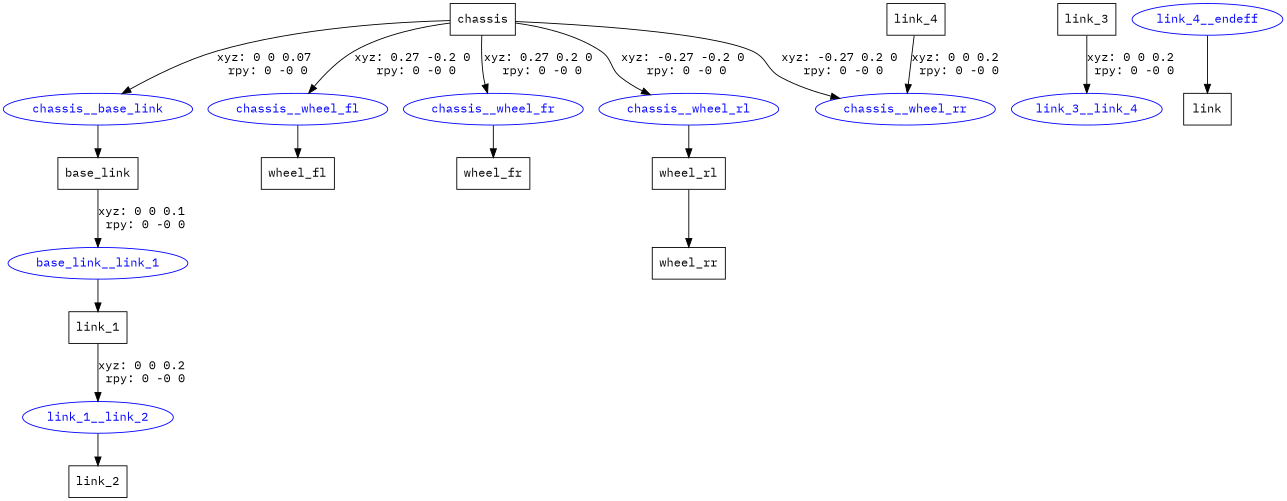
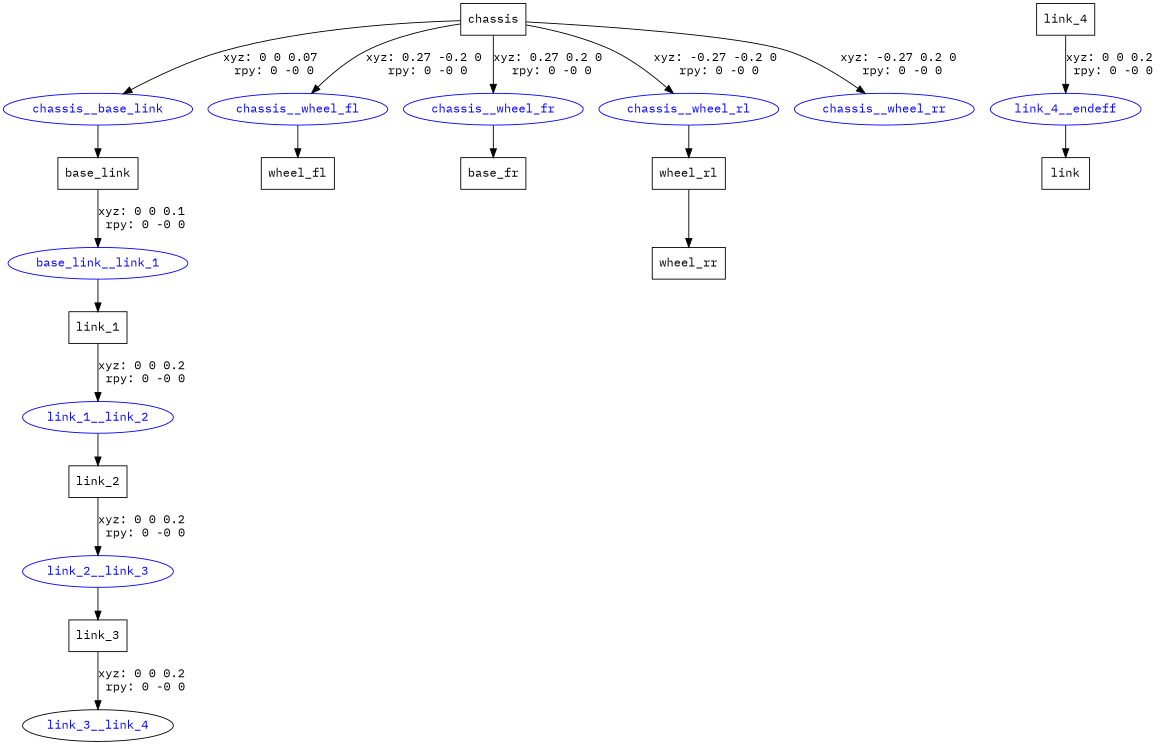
edge "link_4" -> "chassis__wheel_rr": now "link_4" -> "link_4__endeff"
node "link_3__link_4": color blue -> black
node "wheel_fr": label "wheel_fr" -> "base_fr"
node "link_2__link_3": added
